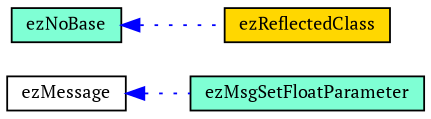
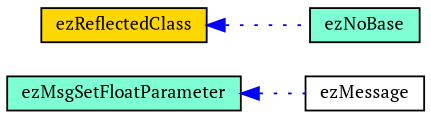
edge "ezReflectedClass" -> "ezNoBase": reversed
edge "ezMsgSetFloatParameter" -> "ezMessage": reversed
